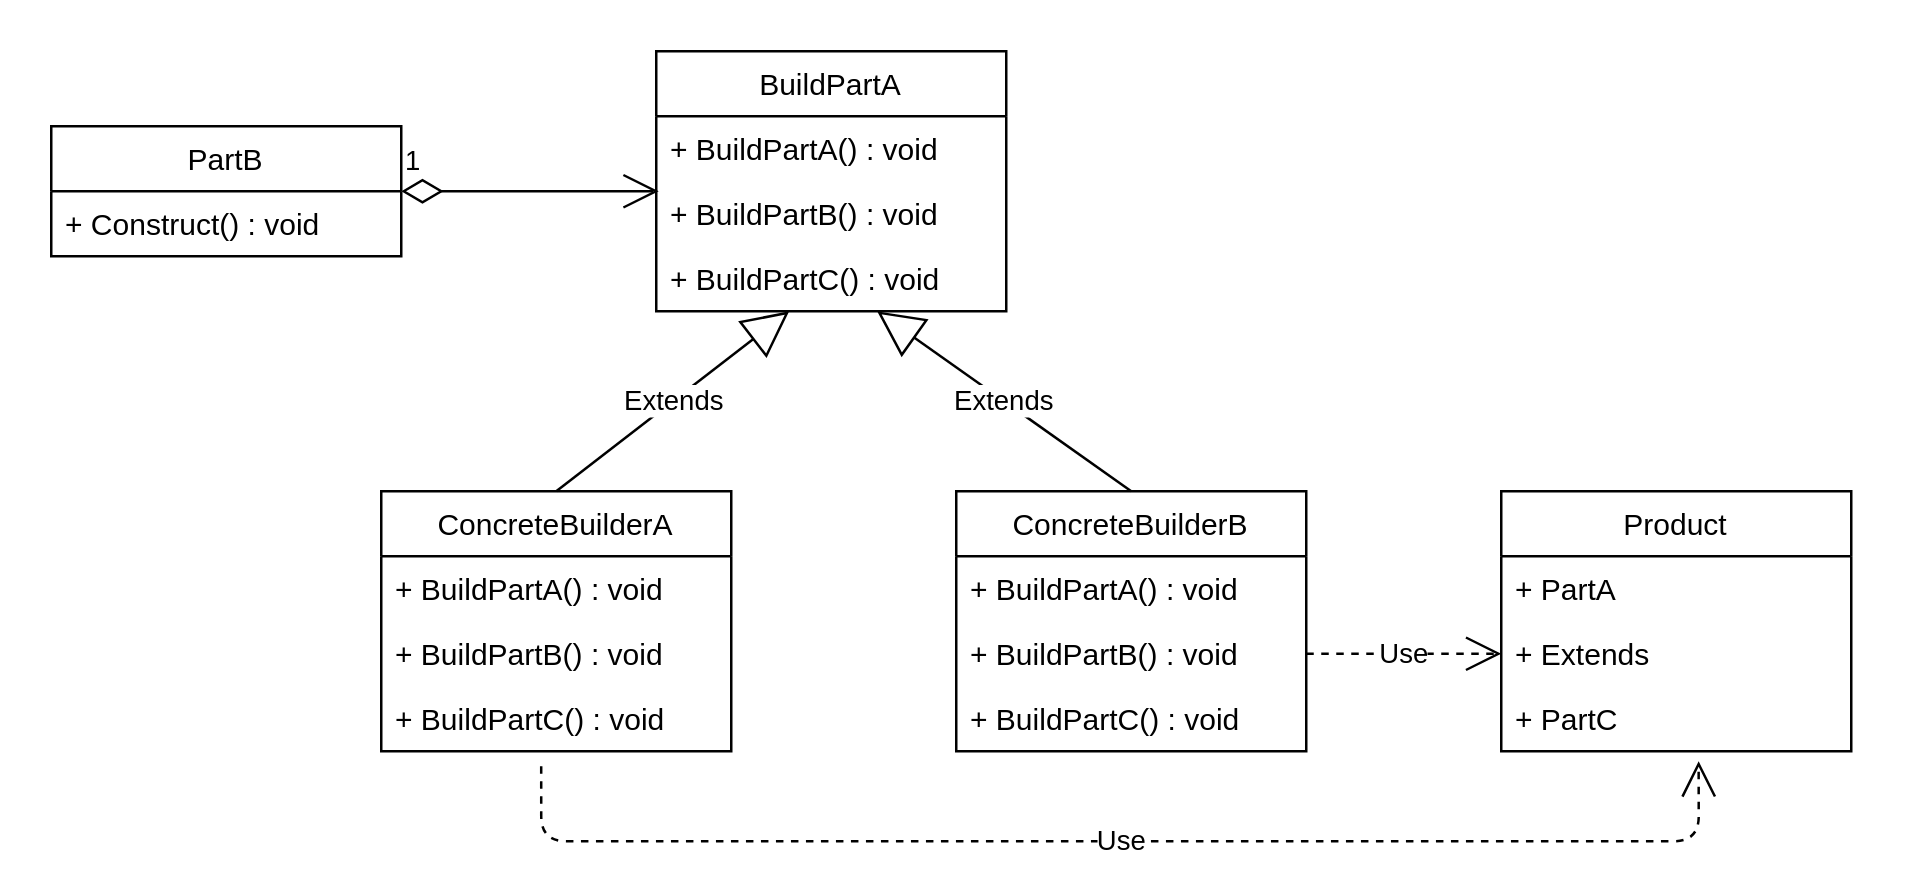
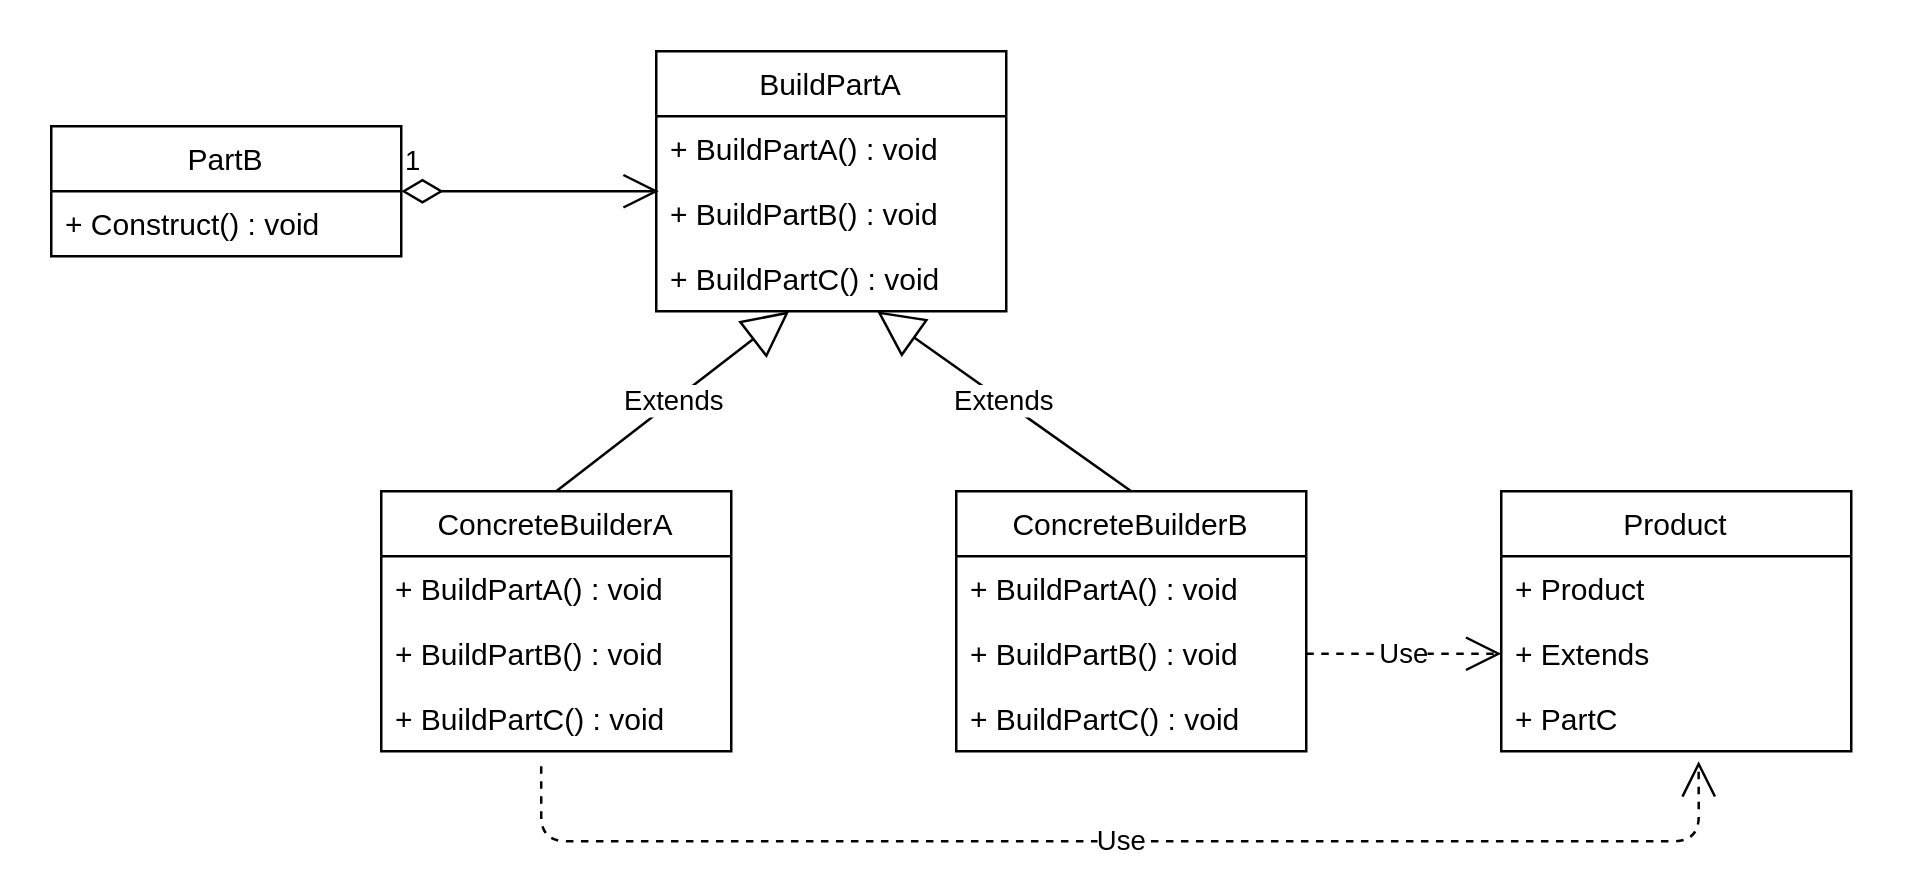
node "+ PartA": label "+ PartA" -> "+ Product"
